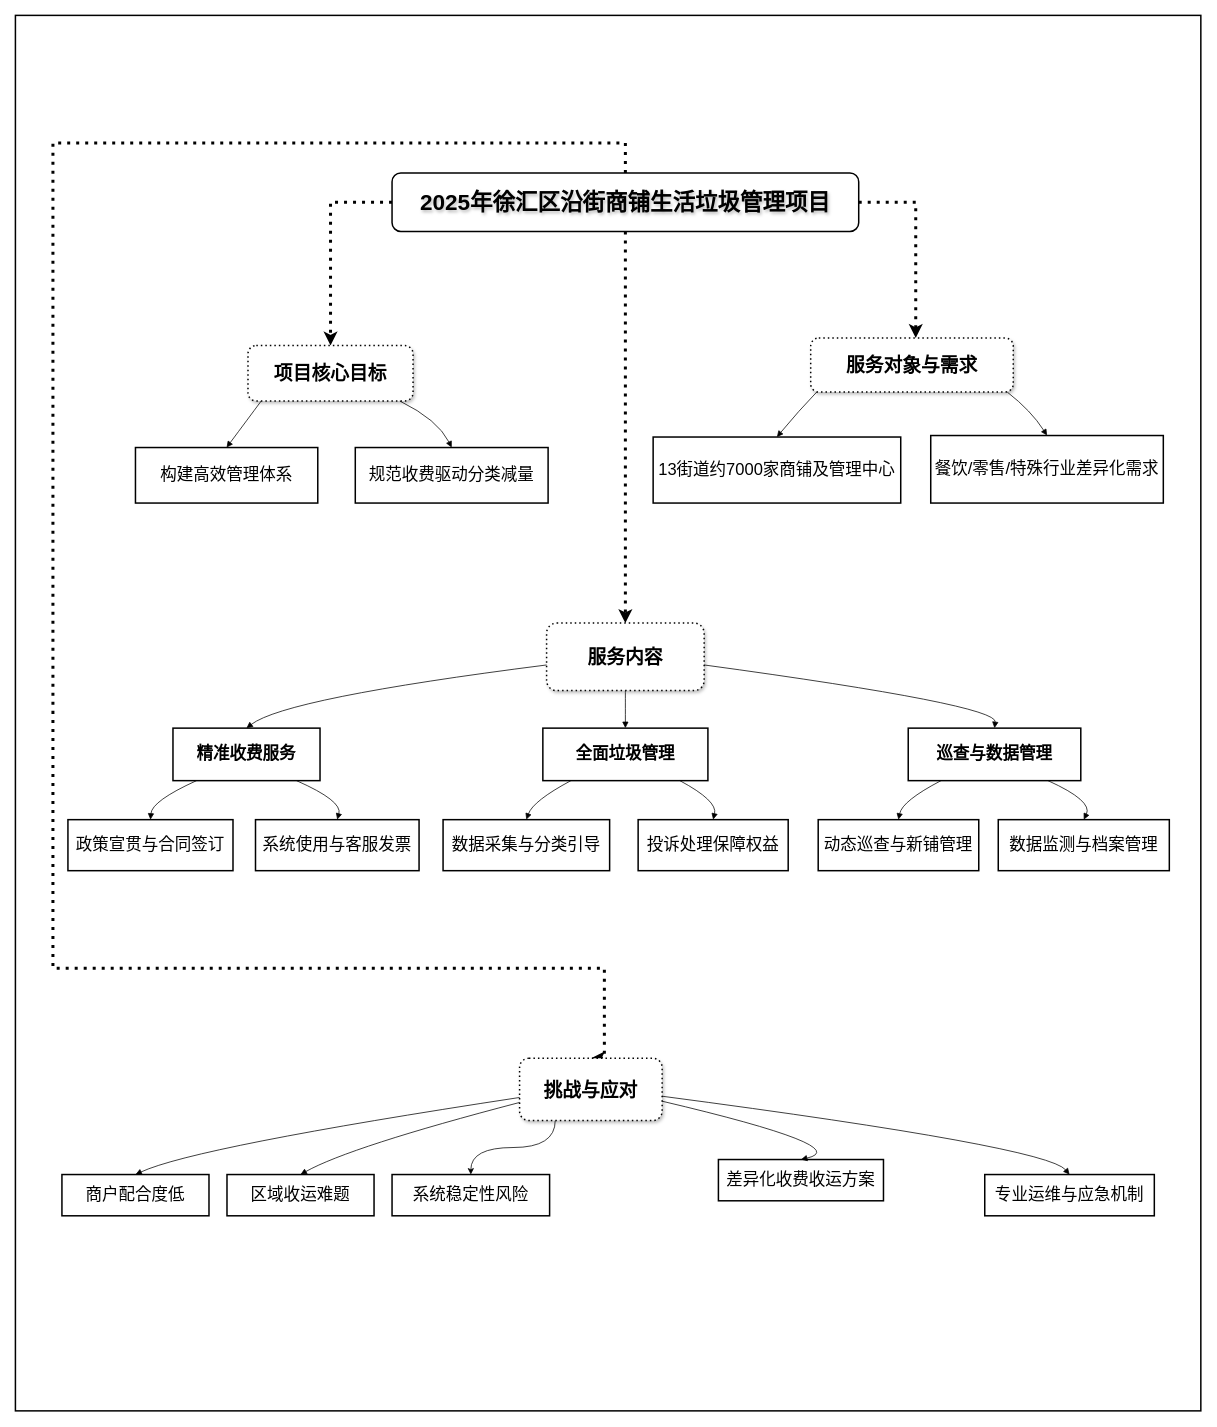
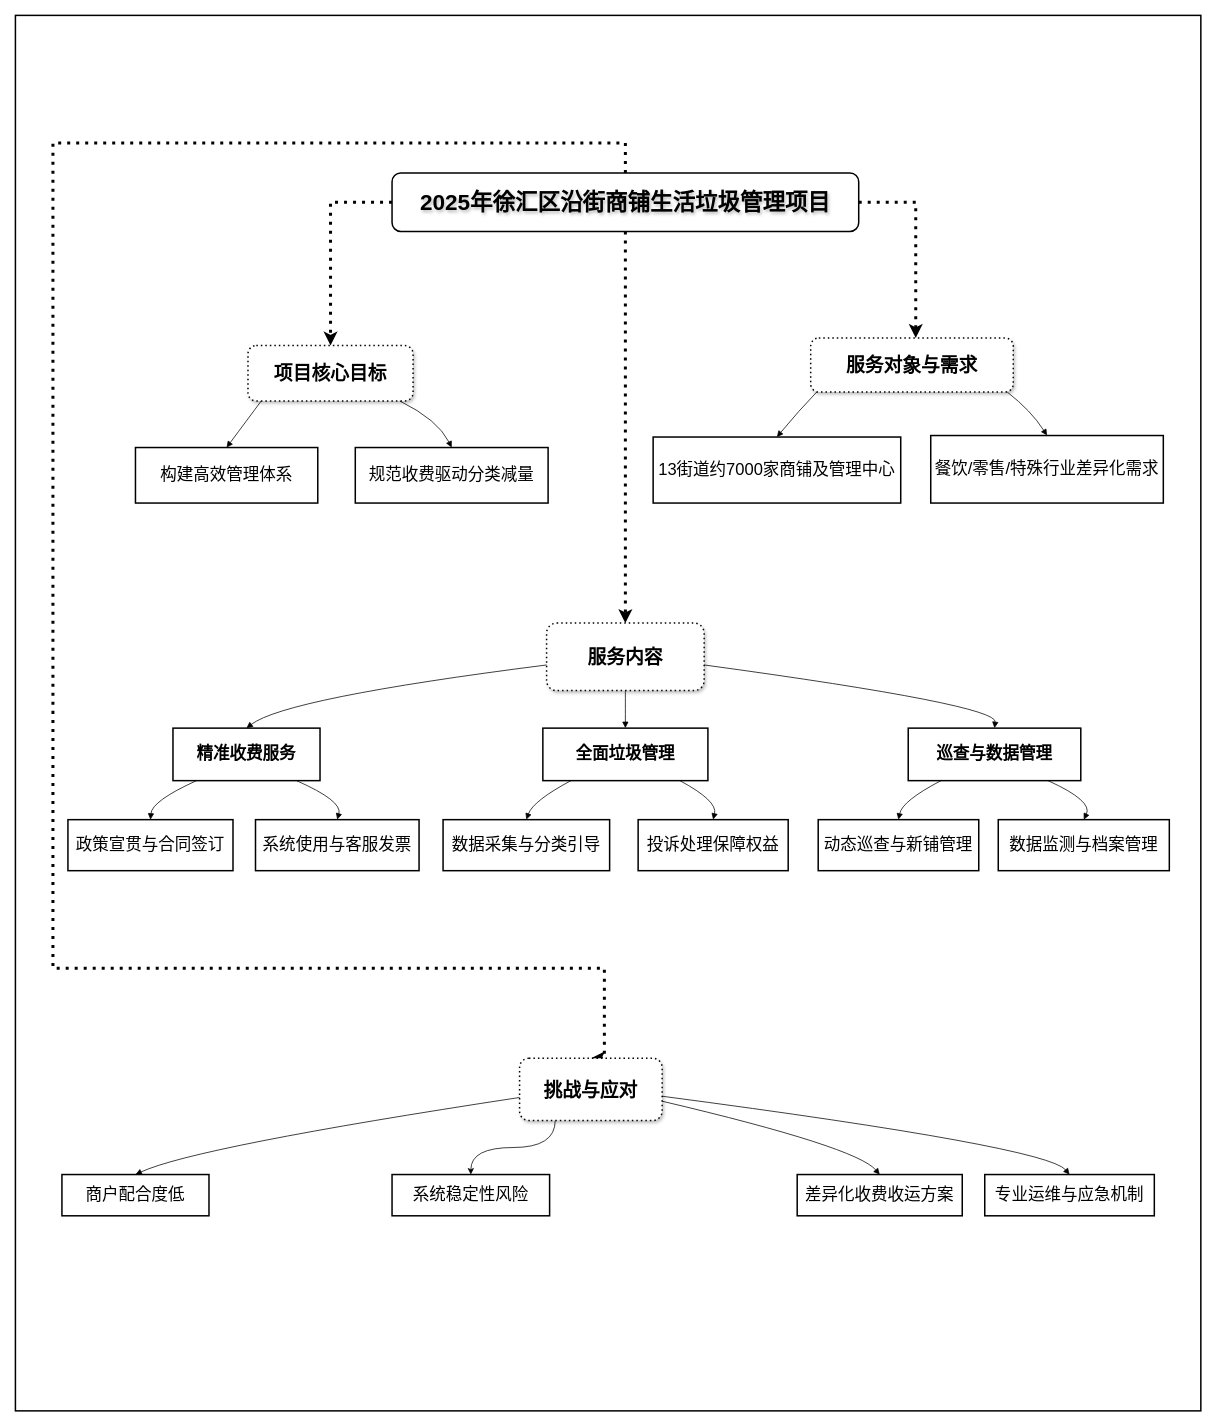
edge "挑战与应对" -> "区域收运难题": removed
node "差异化收费收运方案": moved (801, 1180) -> (879, 1195)
node "区域收运难题": removed
